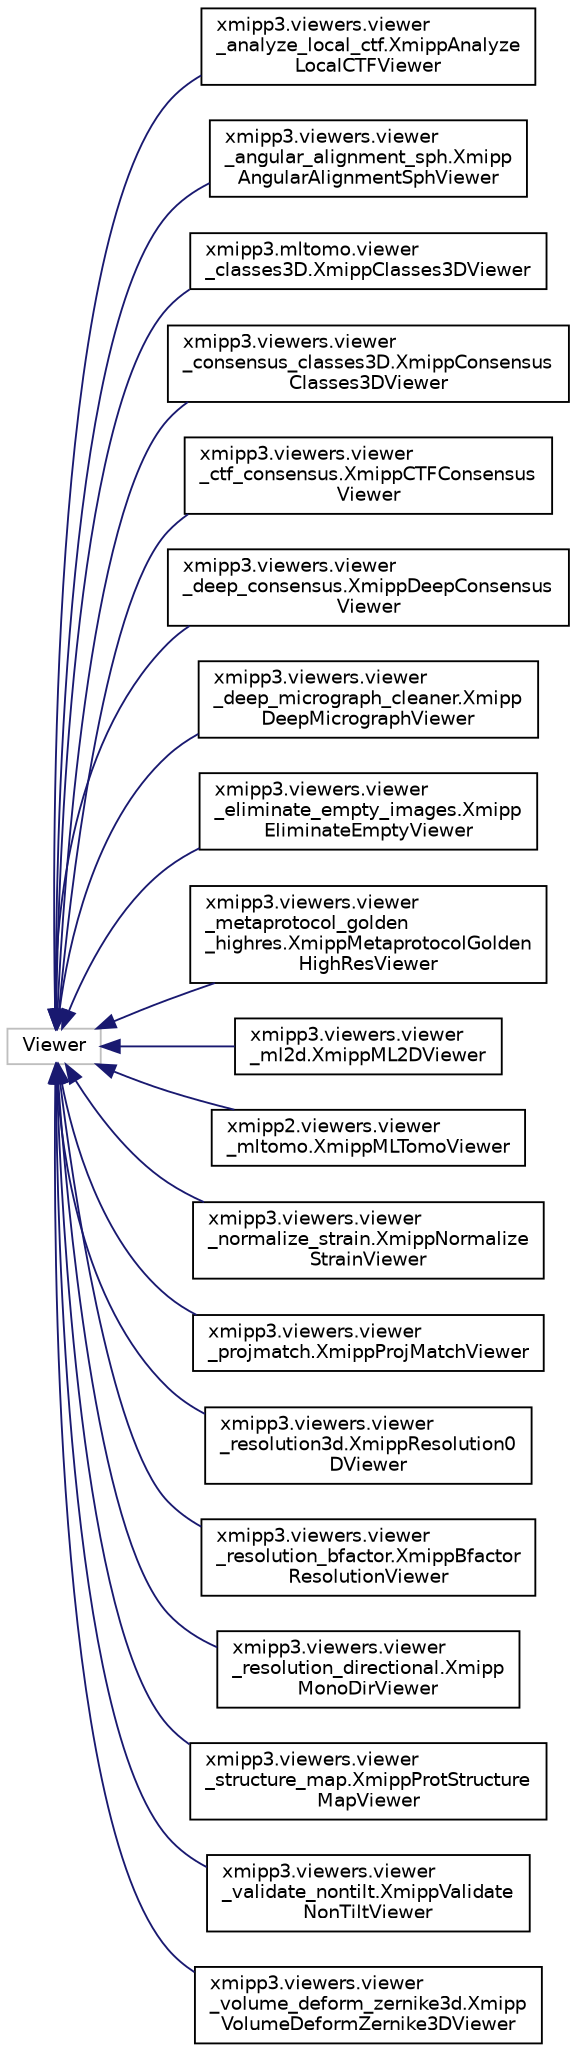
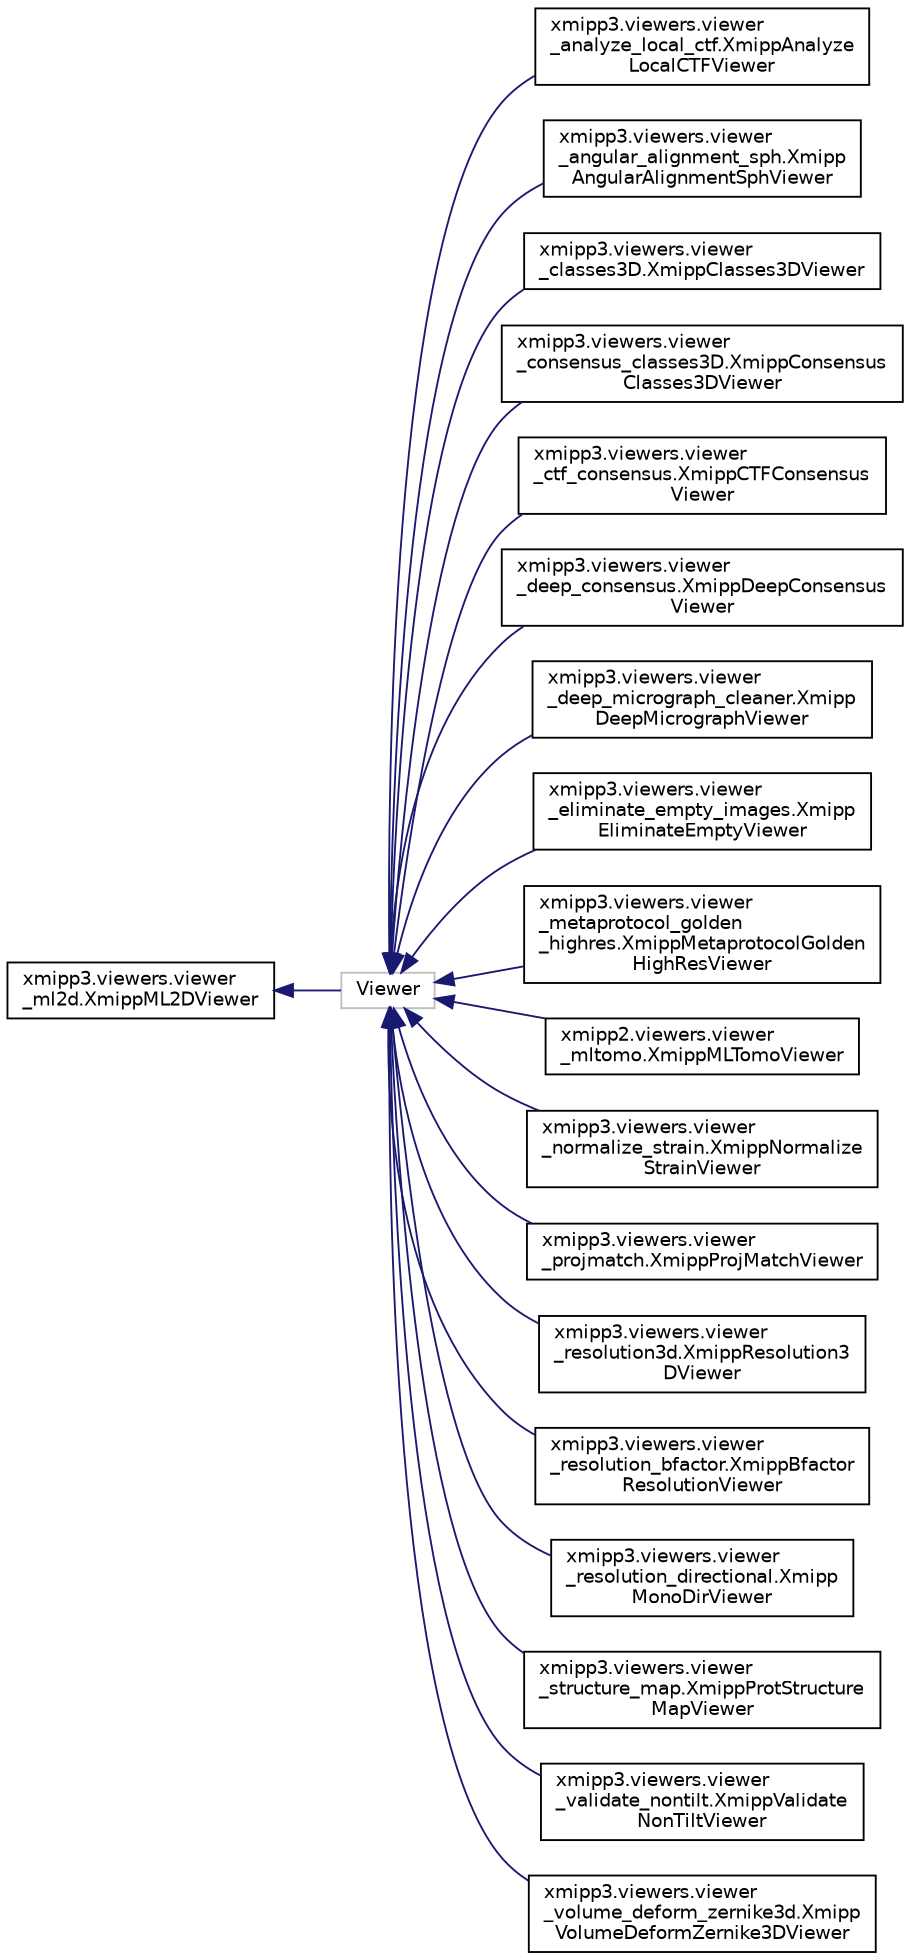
node "xmipp3.mltomo.viewer _classes3D.XmippClasses3DViewer": label "xmipp3.mltomo.viewer _classes3D.XmippClasses3DViewer" -> "xmipp3.viewers.viewer _classes3D.XmippClasses3DViewer"
edge "xmipp3.viewers.viewer _ml2d.XmippML2DViewer" -> "Viewer": reversed
node "xmipp3.viewers.viewer _resolution3d.XmippResolution0 DViewer": label "xmipp3.viewers.viewer _resolution3d.XmippResolution0 DViewer" -> "xmipp3.viewers.viewer _resolution3d.XmippResolution3 DViewer"
